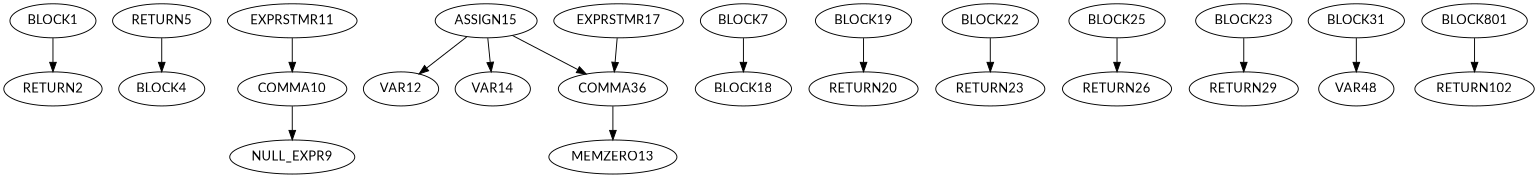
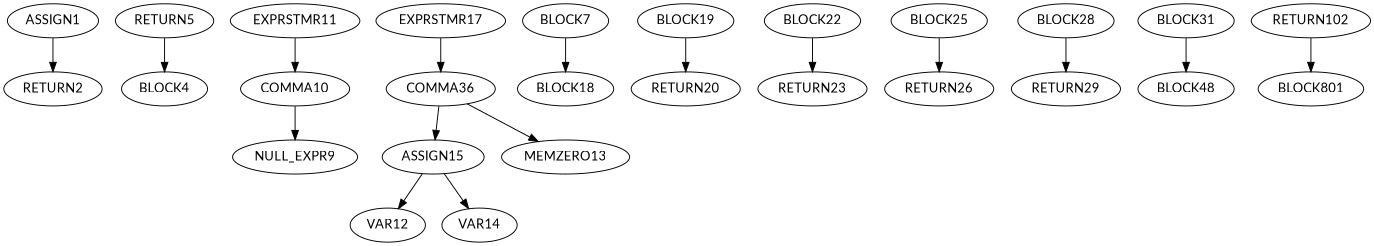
node "BLOCK1": label "BLOCK1" -> "ASSIGN1"
node "BLOCK23": label "BLOCK23" -> "BLOCK28"
edge "BLOCK801" -> "RETURN102": reversed
edge "ASSIGN15" -> "COMMA36": reversed
node "VAR48": label "VAR48" -> "BLOCK48"
